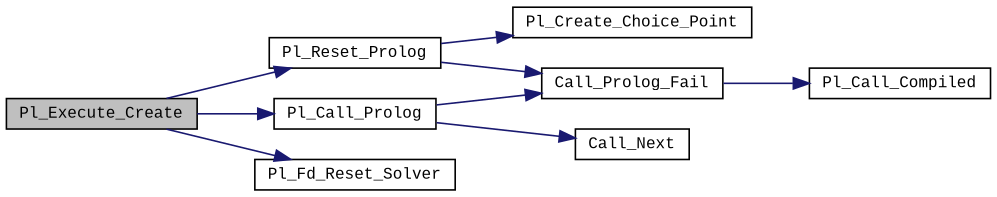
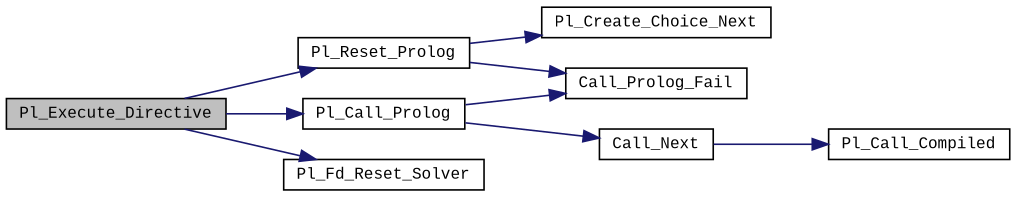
node "Pl_Create_Choice_Point": label "Pl_Create_Choice_Point" -> "Pl_Create_Choice_Next"
edge "Call_Prolog_Fail" -> "Pl_Call_Compiled": now "Call_Next" -> "Pl_Call_Compiled"
node "Pl_Execute_Create": label "Pl_Execute_Create" -> "Pl_Execute_Directive"
